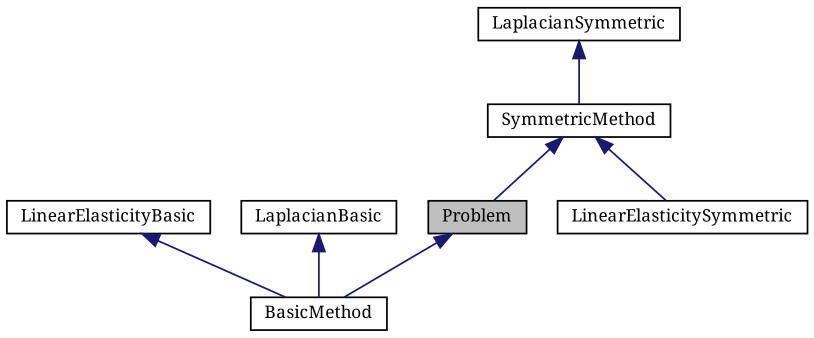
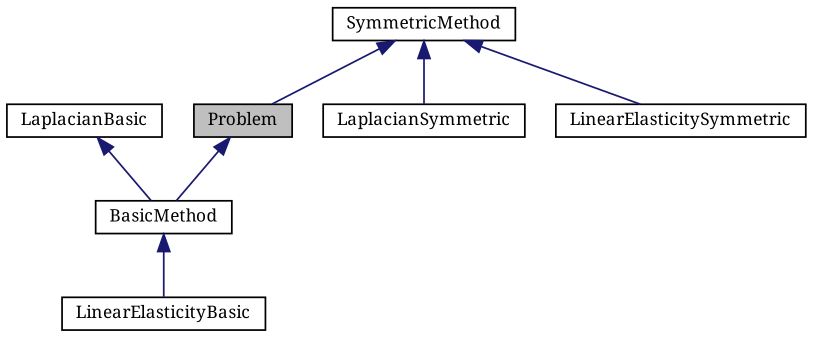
edge "SymmetricMethod" -> "LaplacianSymmetric": reversed
edge "BasicMethod" -> "LinearElasticityBasic": reversed
